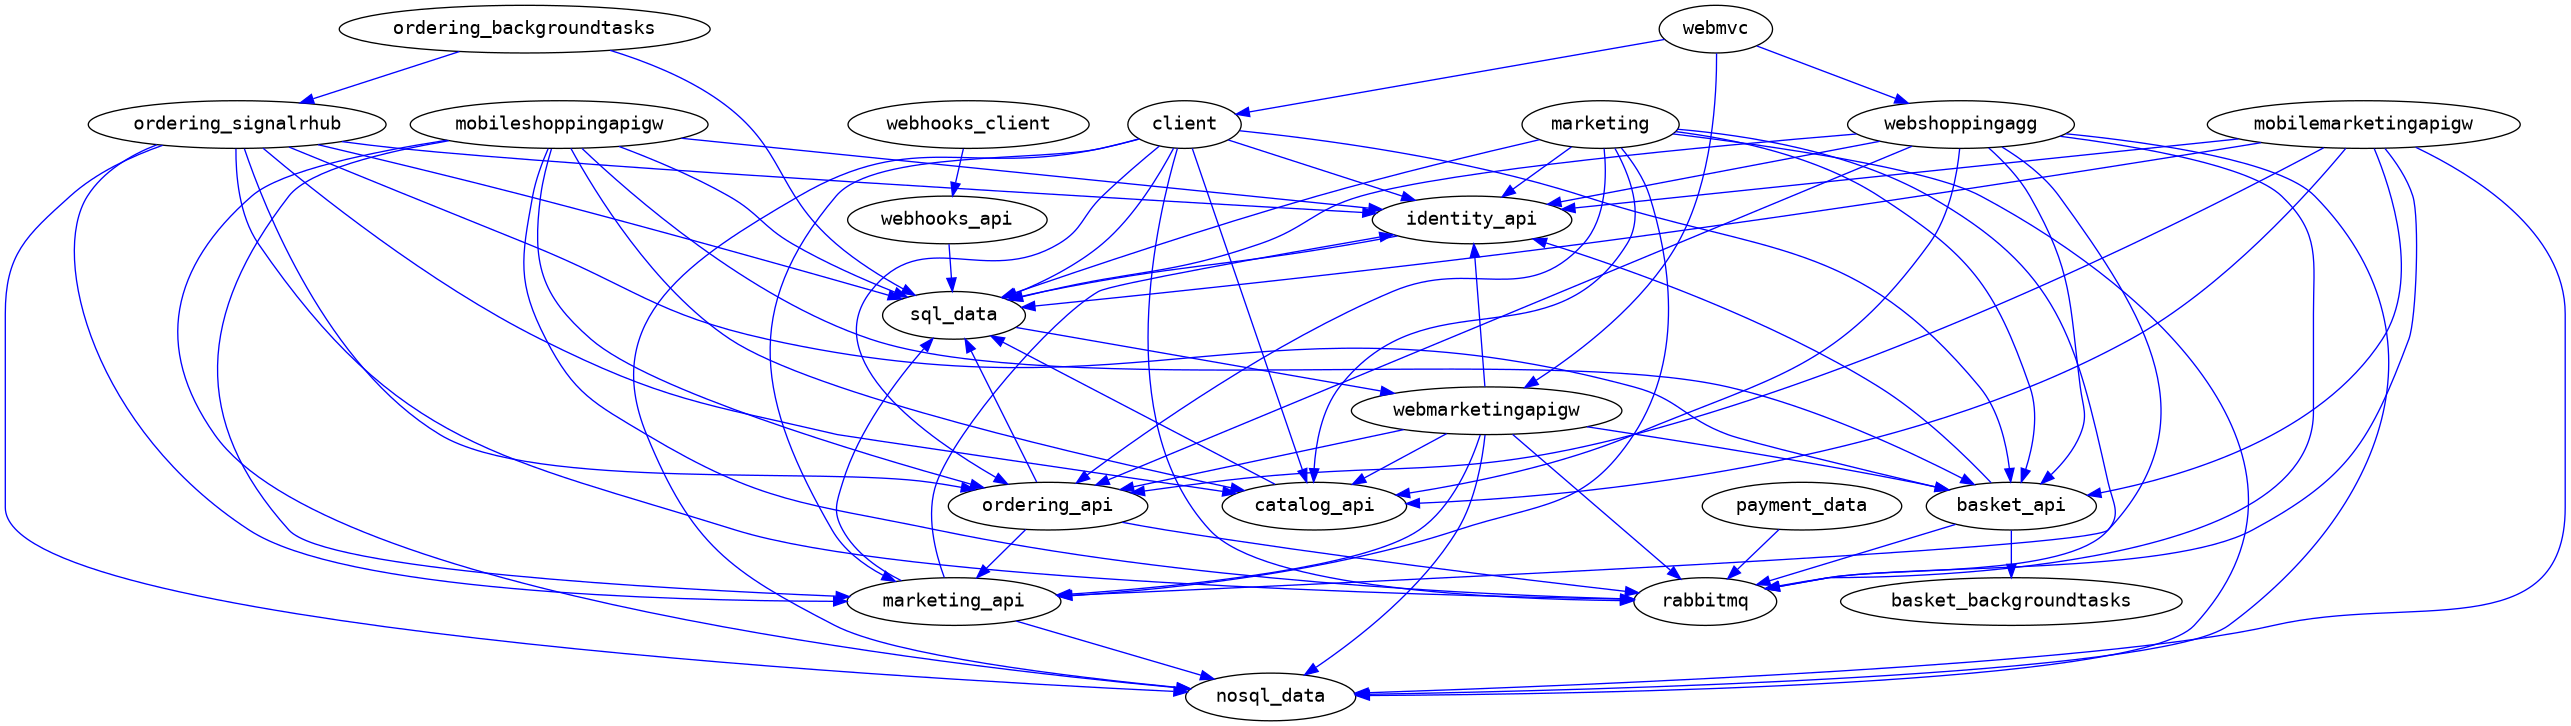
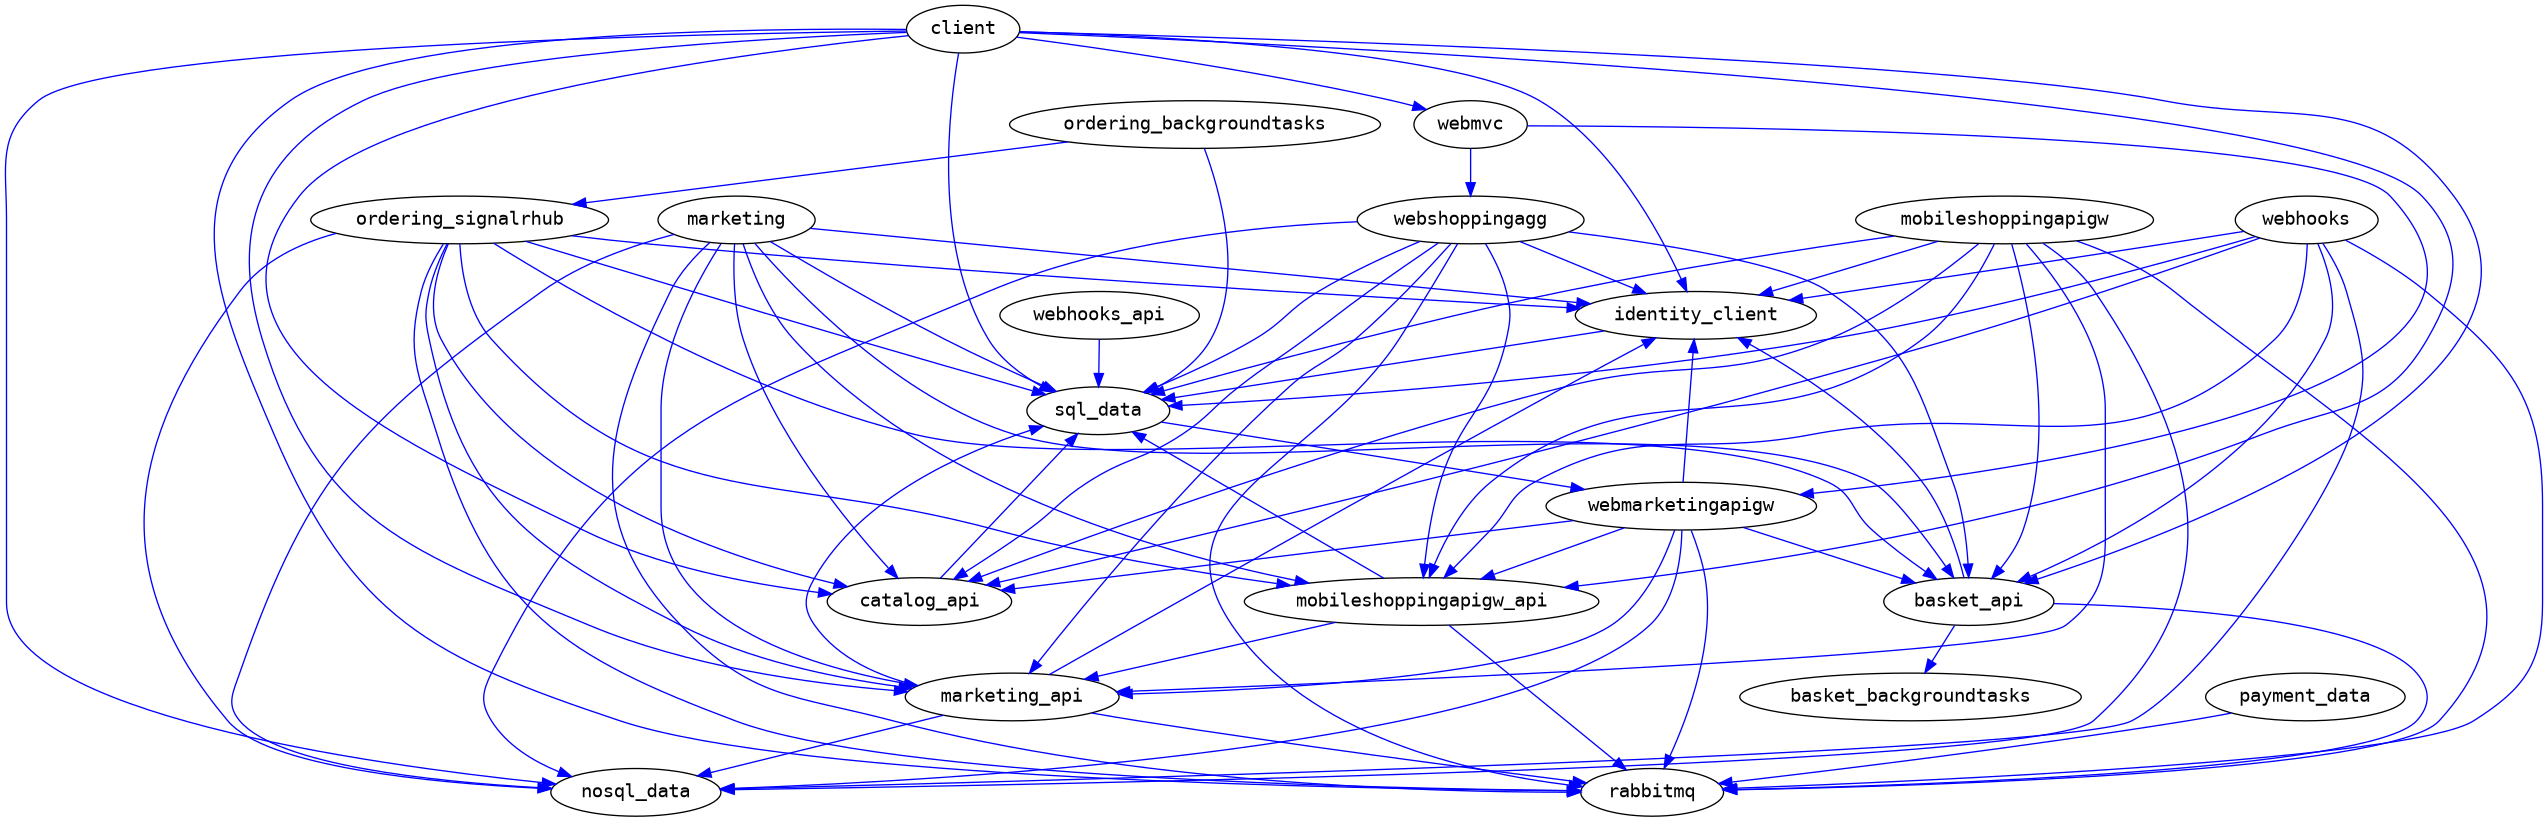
edge "webmvc" -> "client": reversed
node "webhooks_client": removed
node "mobilemarketingapigw": label "mobilemarketingapigw" -> "webhooks"
node "identity_api": label "identity_api" -> "identity_client"
node "ordering_api": label "ordering_api" -> "mobileshoppingapigw_api"
edge "marketing_api" -> "rabbitmq": added
